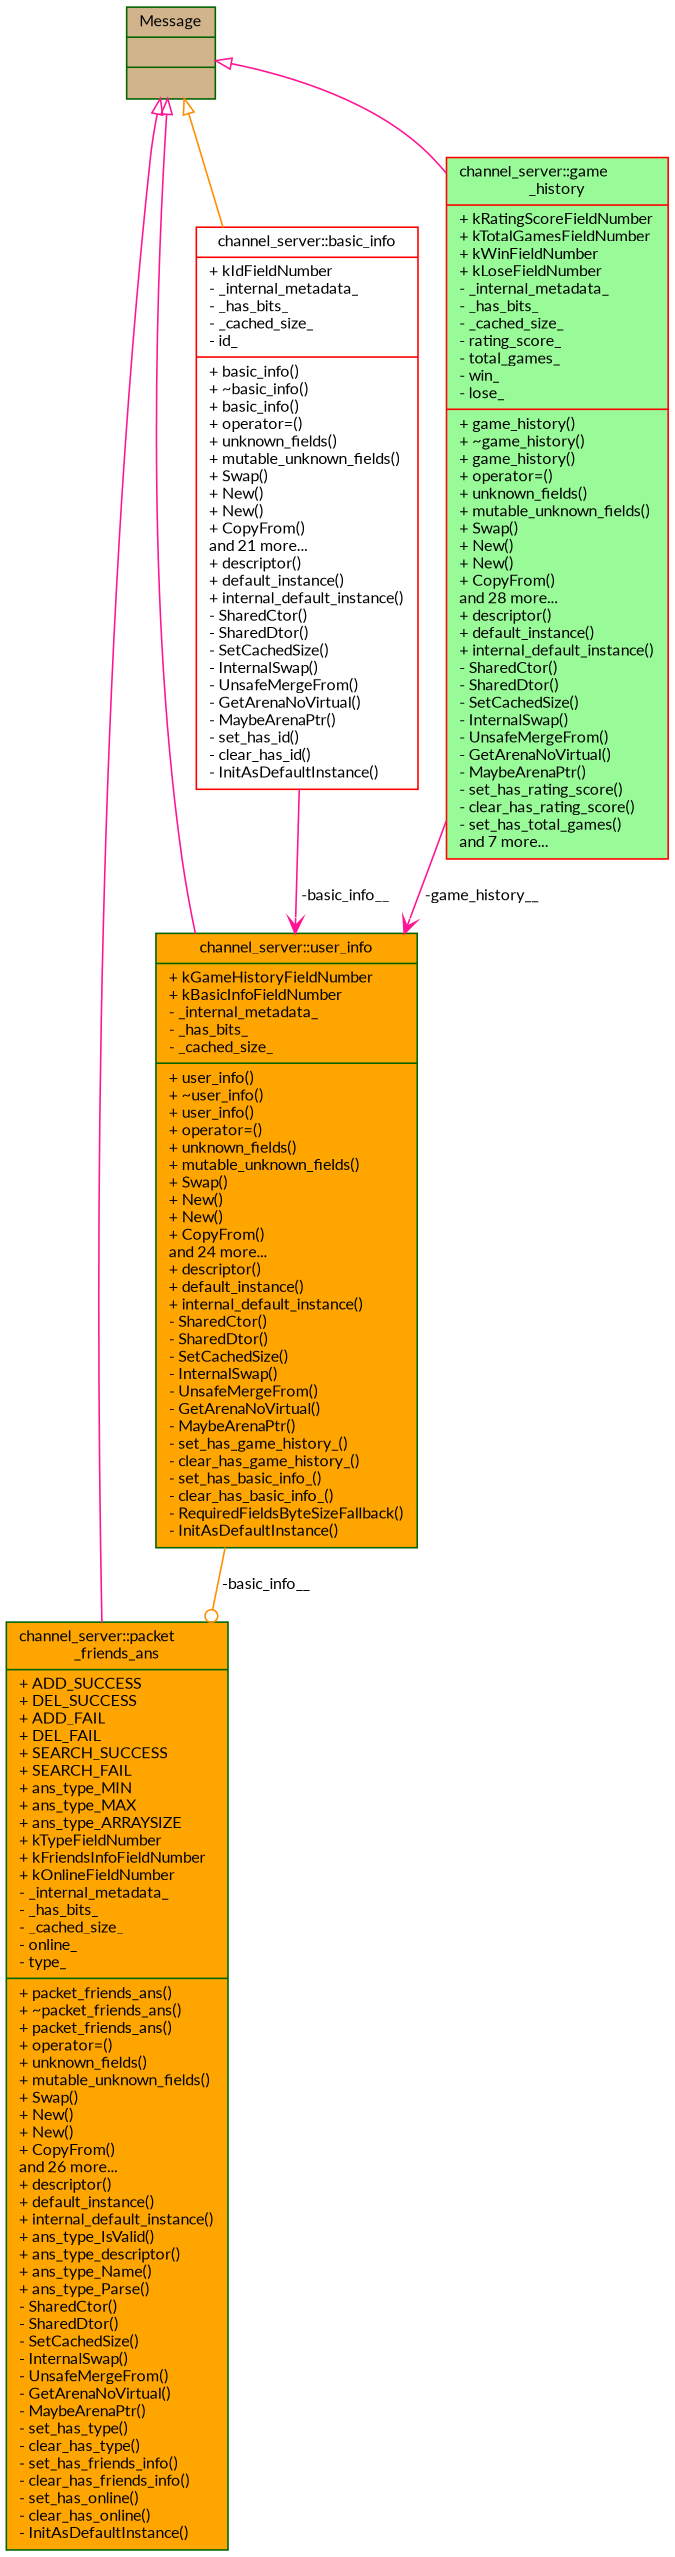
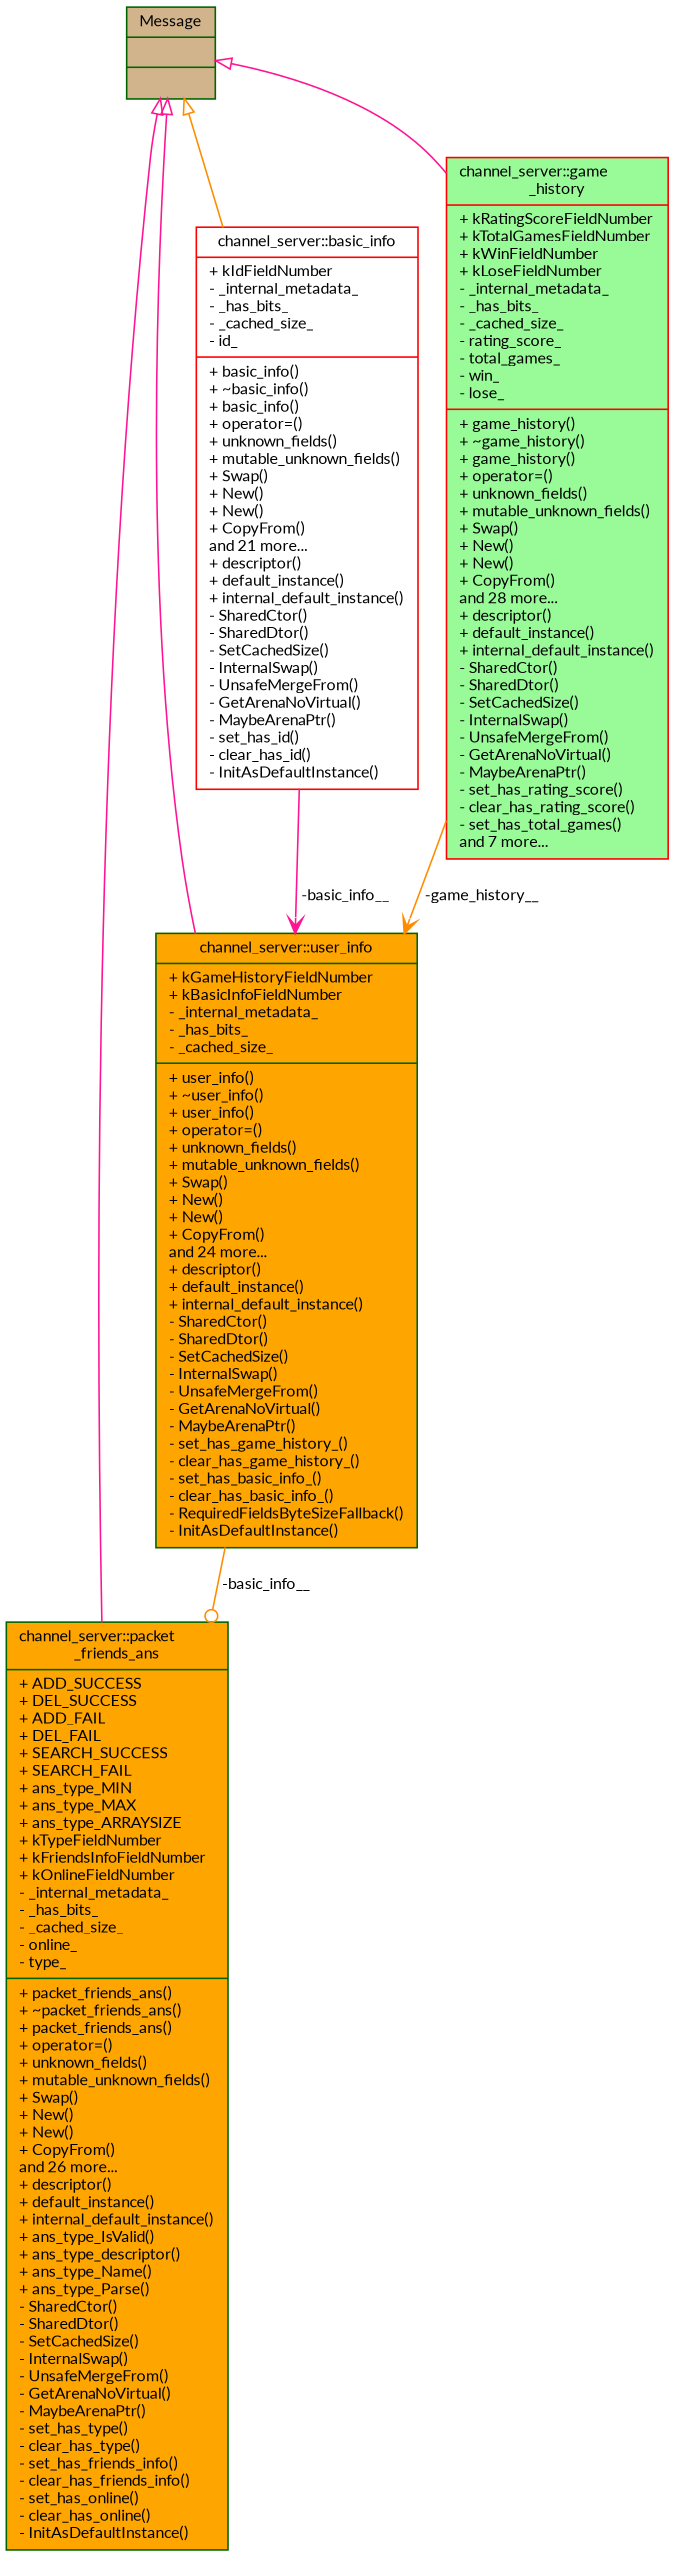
edge "channel_server::game" -> "channel_server::user_info": color deeppink -> darkorange
